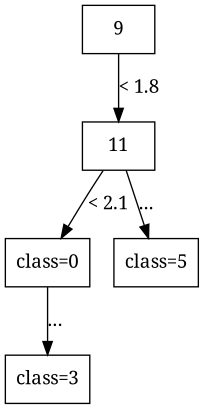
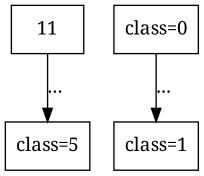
node "9": removed
edge "11" -> "class=0": removed, label "< 2.1"
node "class=3": label "class=3" -> "class=1"
